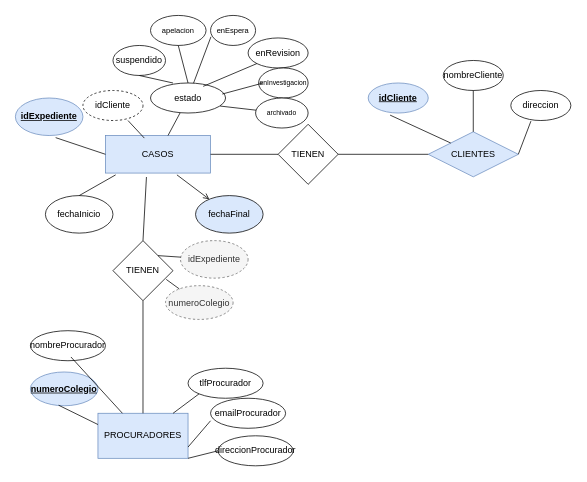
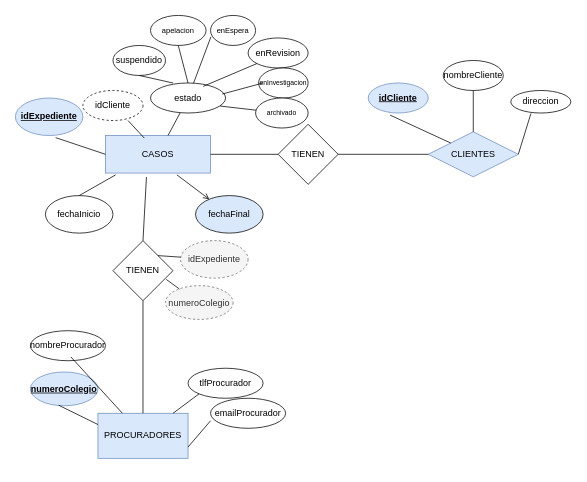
node "direccion": size 60x30 -> 60x23
node "direccionProcurador": removed
edge "PROCURADORES" -- "direccionProcurador": removed
